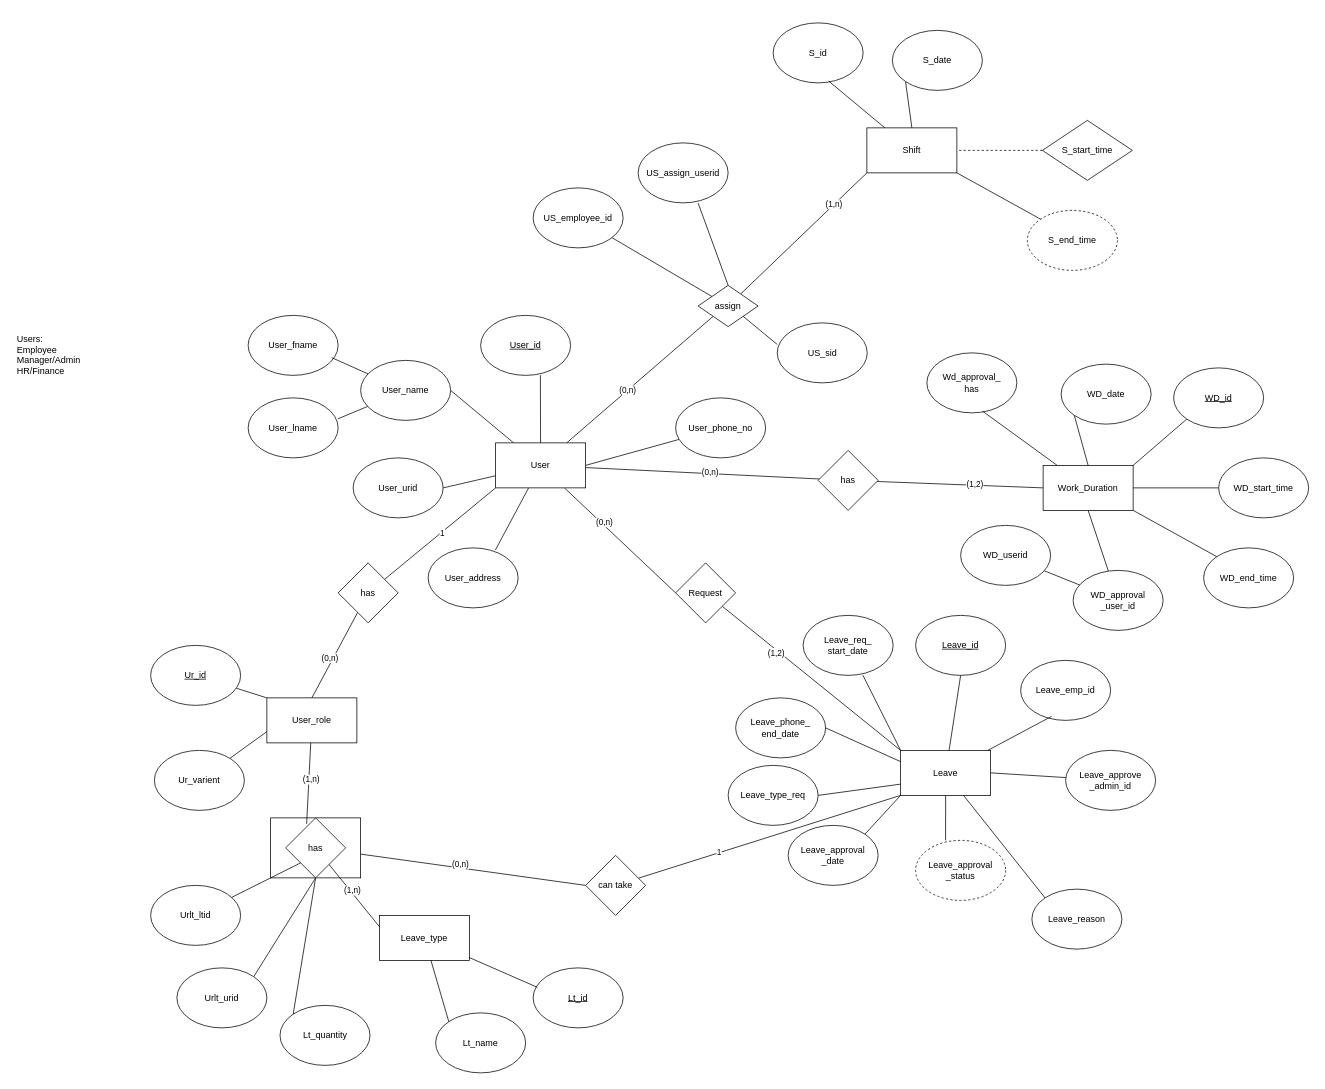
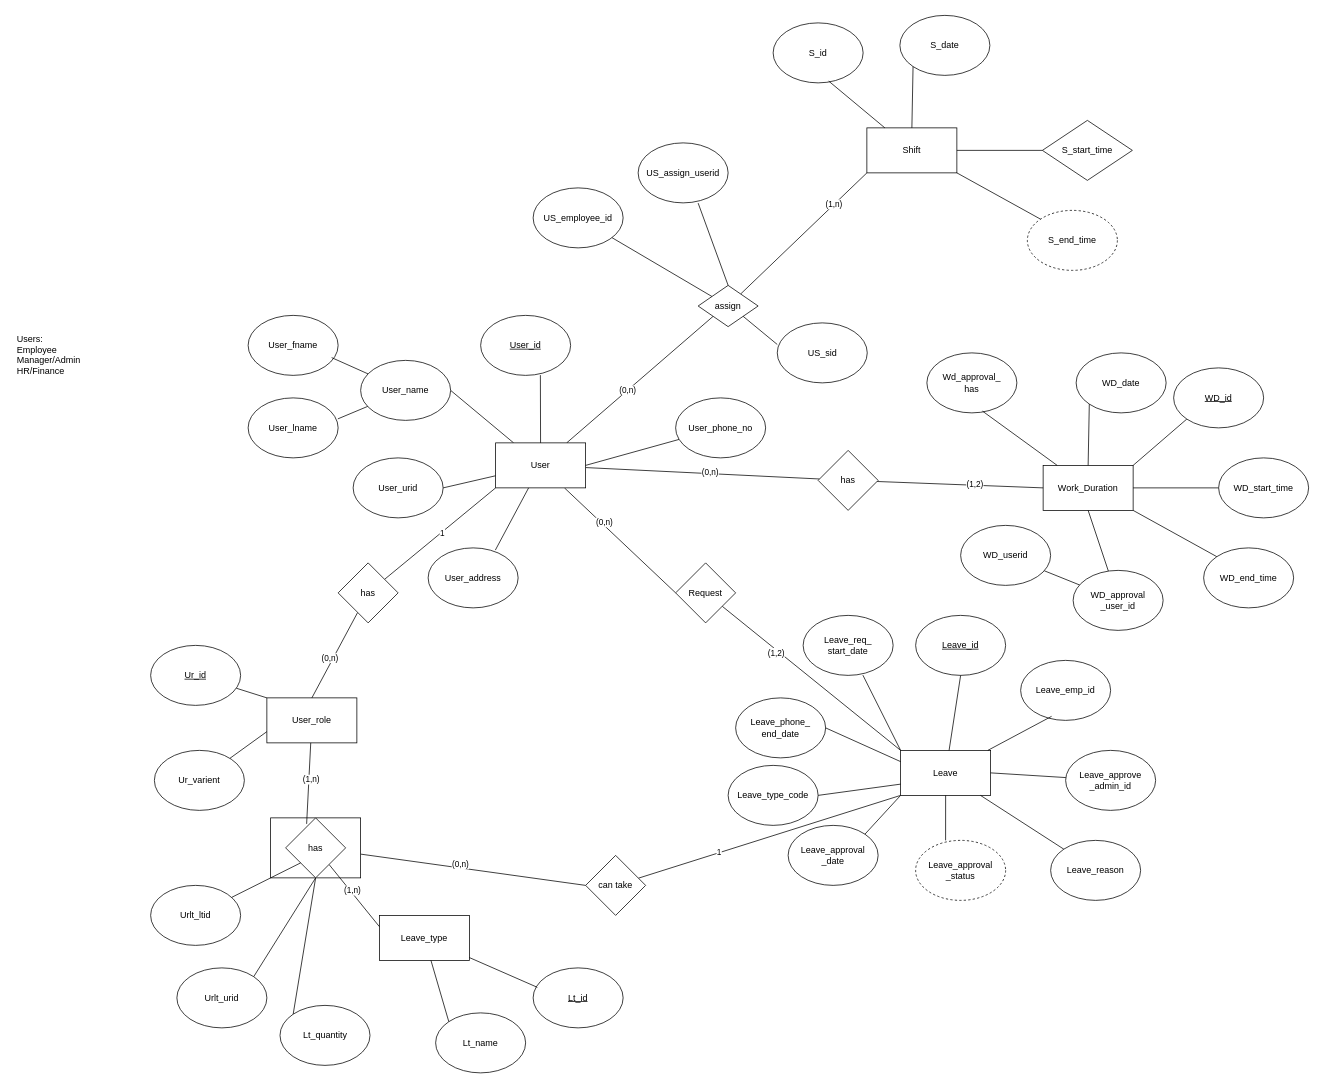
node "S_date": moved (937, 60) -> (945, 45)
edge "Shift" -- "S_start_time": style dashed -> solid
node "WD_date": moved (1106, 394) -> (1121, 383)
node "Leave_type_req": label "Leave_type_req" -> "Leave_type_code"
node "Leave_reason": moved (1077, 919) -> (1095, 870)
